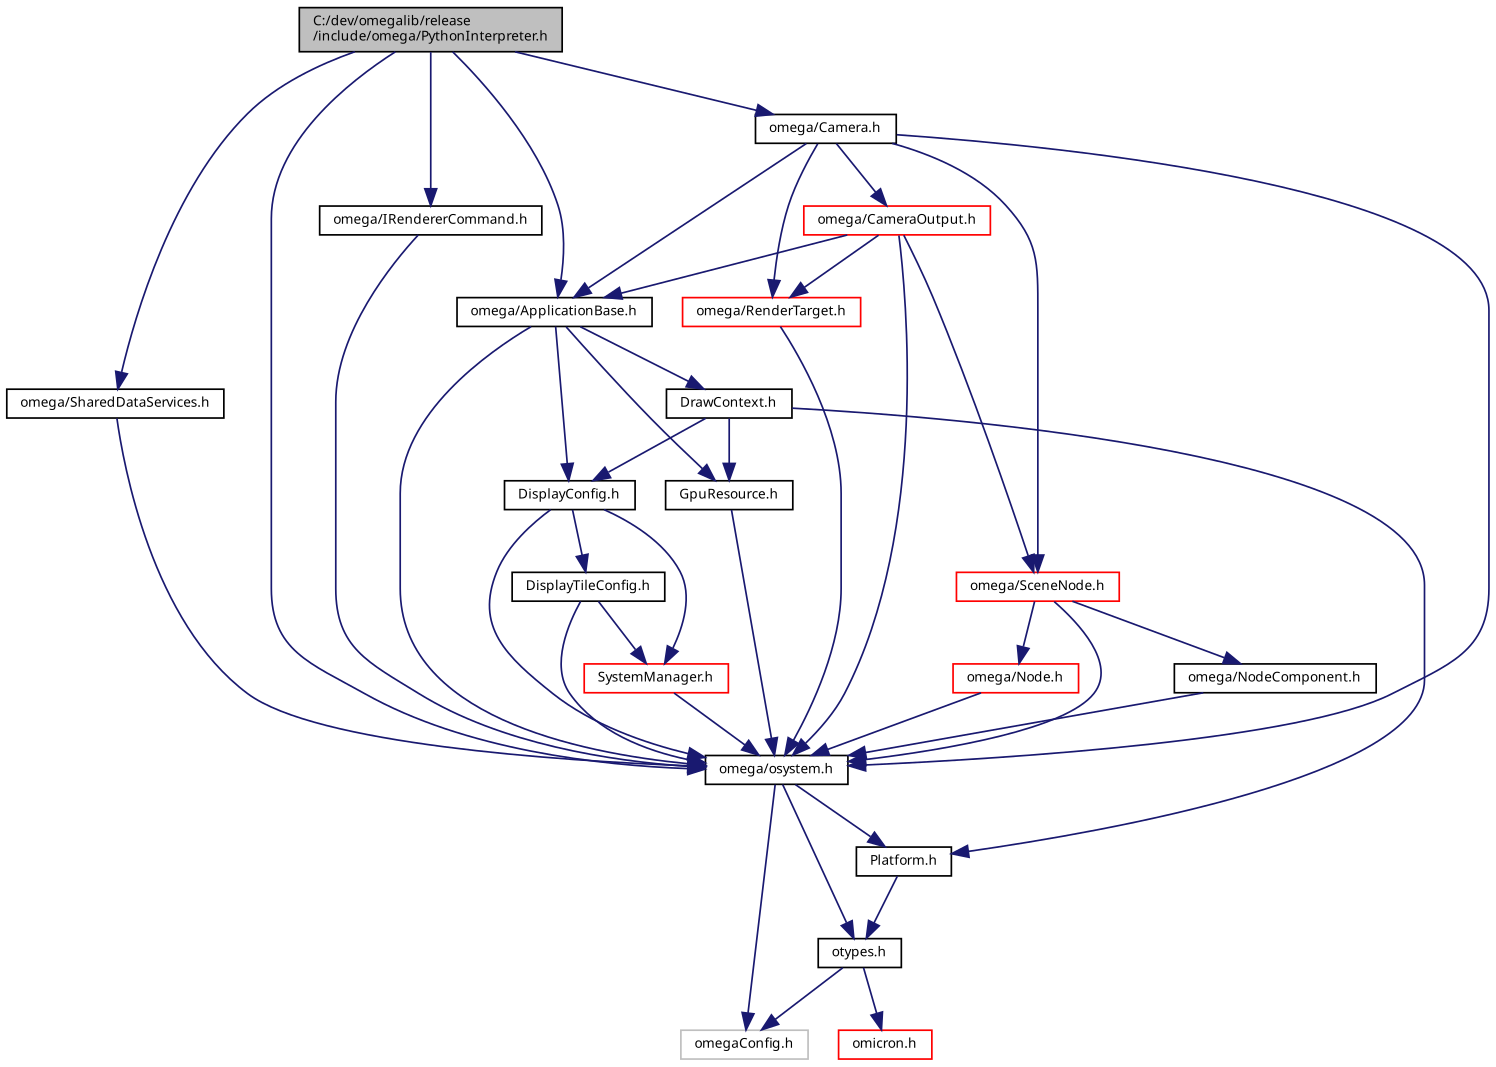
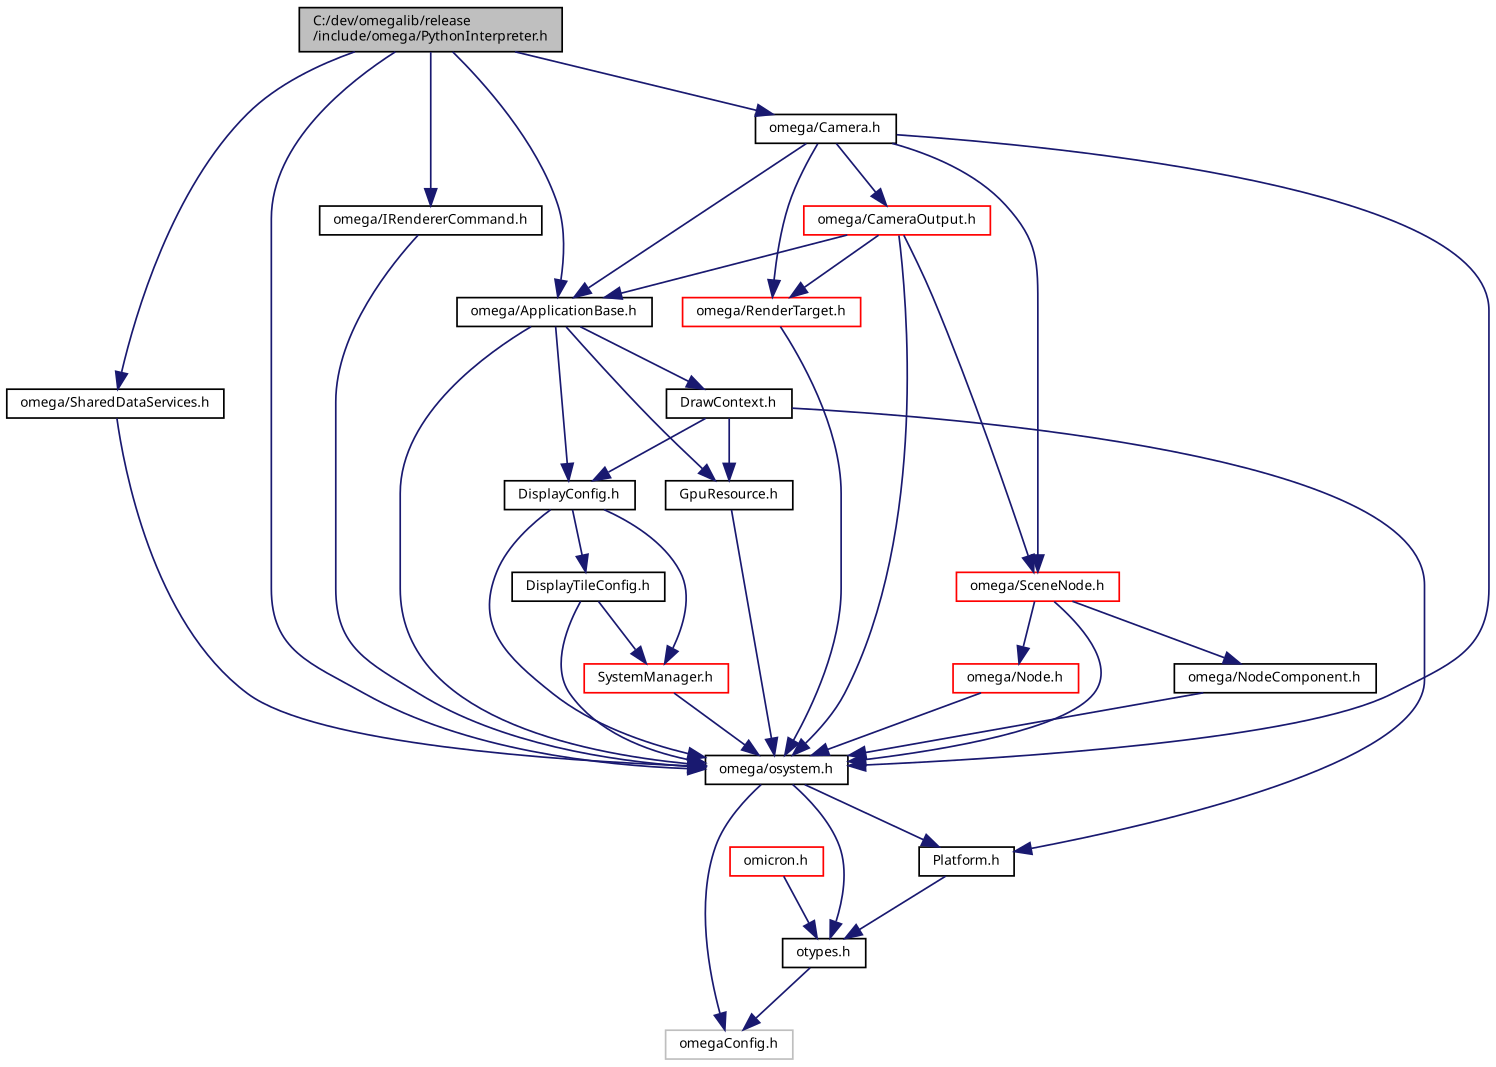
edge "otypes.h" -> "omicron.h": reversed
